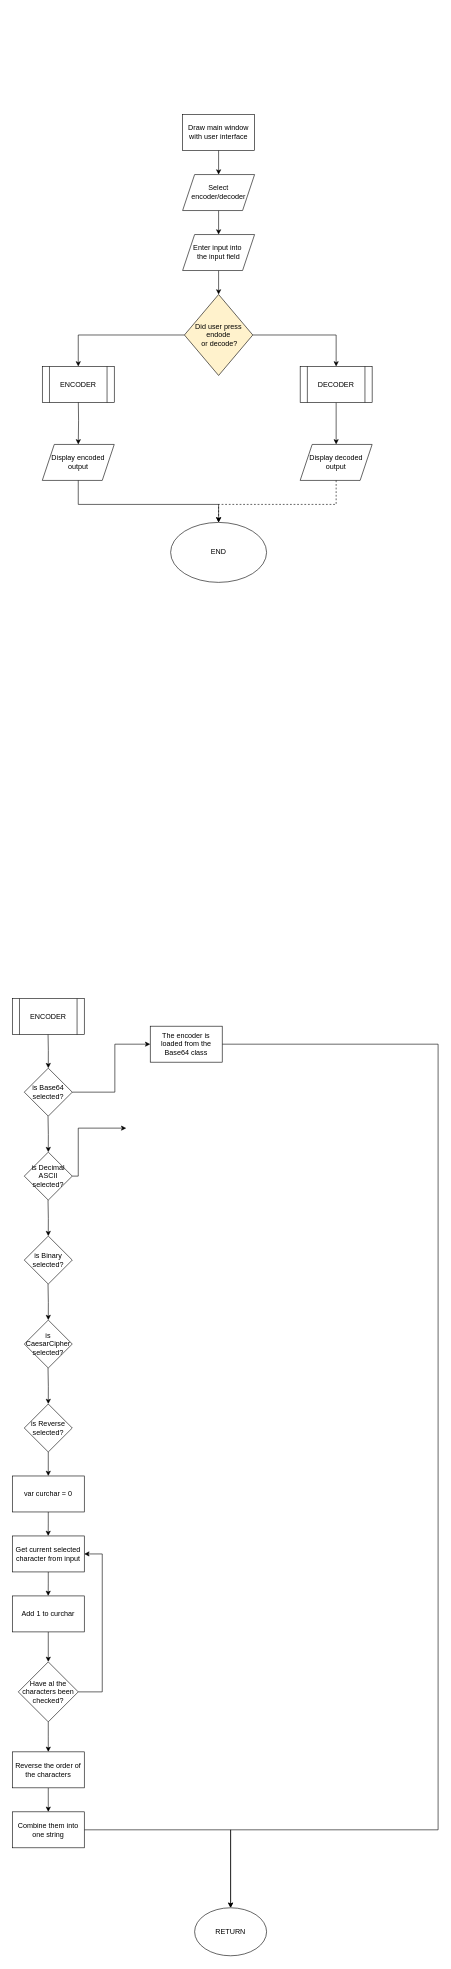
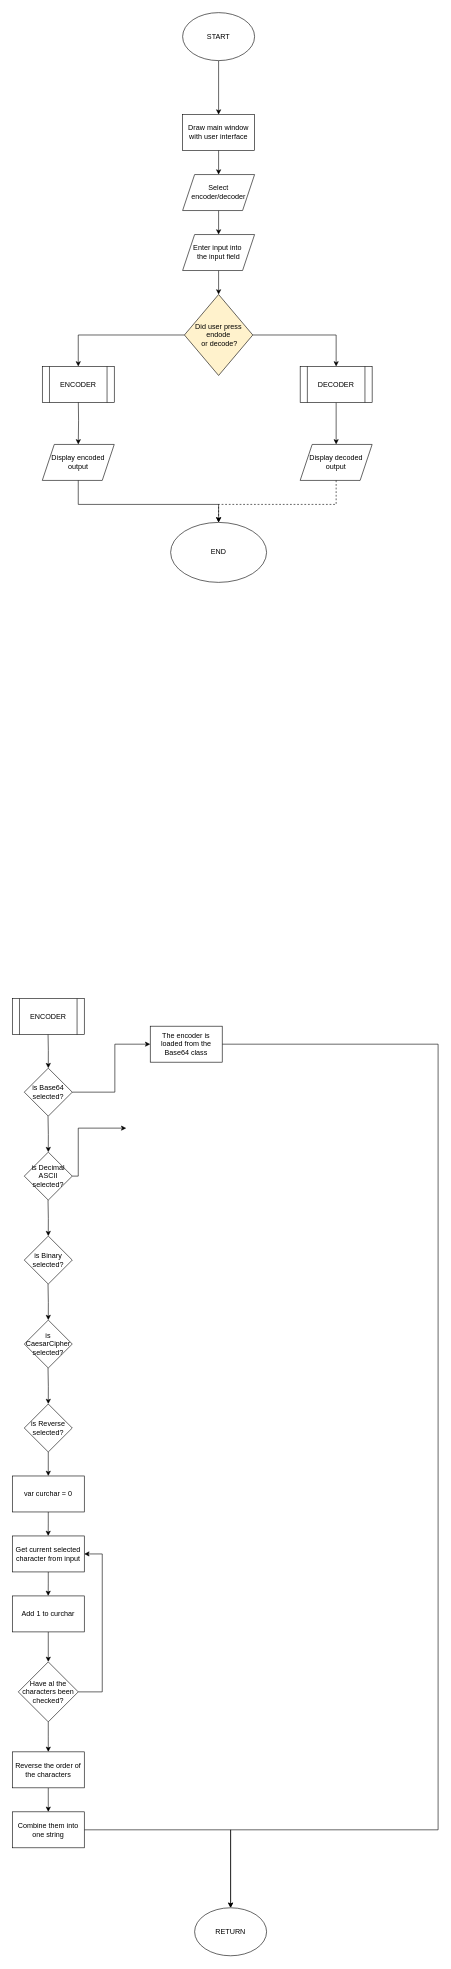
node "START": added
edge "START" -> "Draw main window with user interface": added
